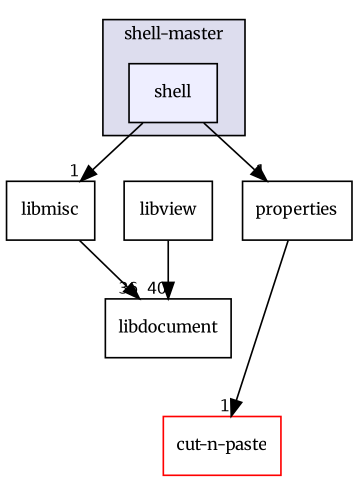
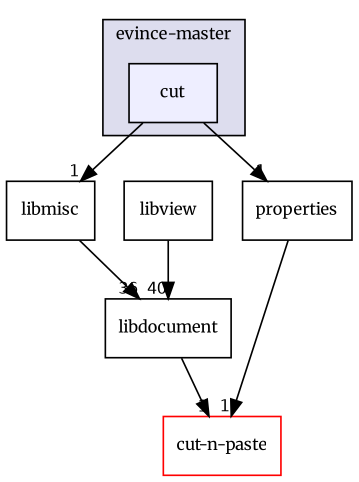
cluster "shell-master": label "shell-master" -> "evince-master"
node "shell": label "shell" -> "cut"
edge "libdocument" -> "cut-n-paste": added
